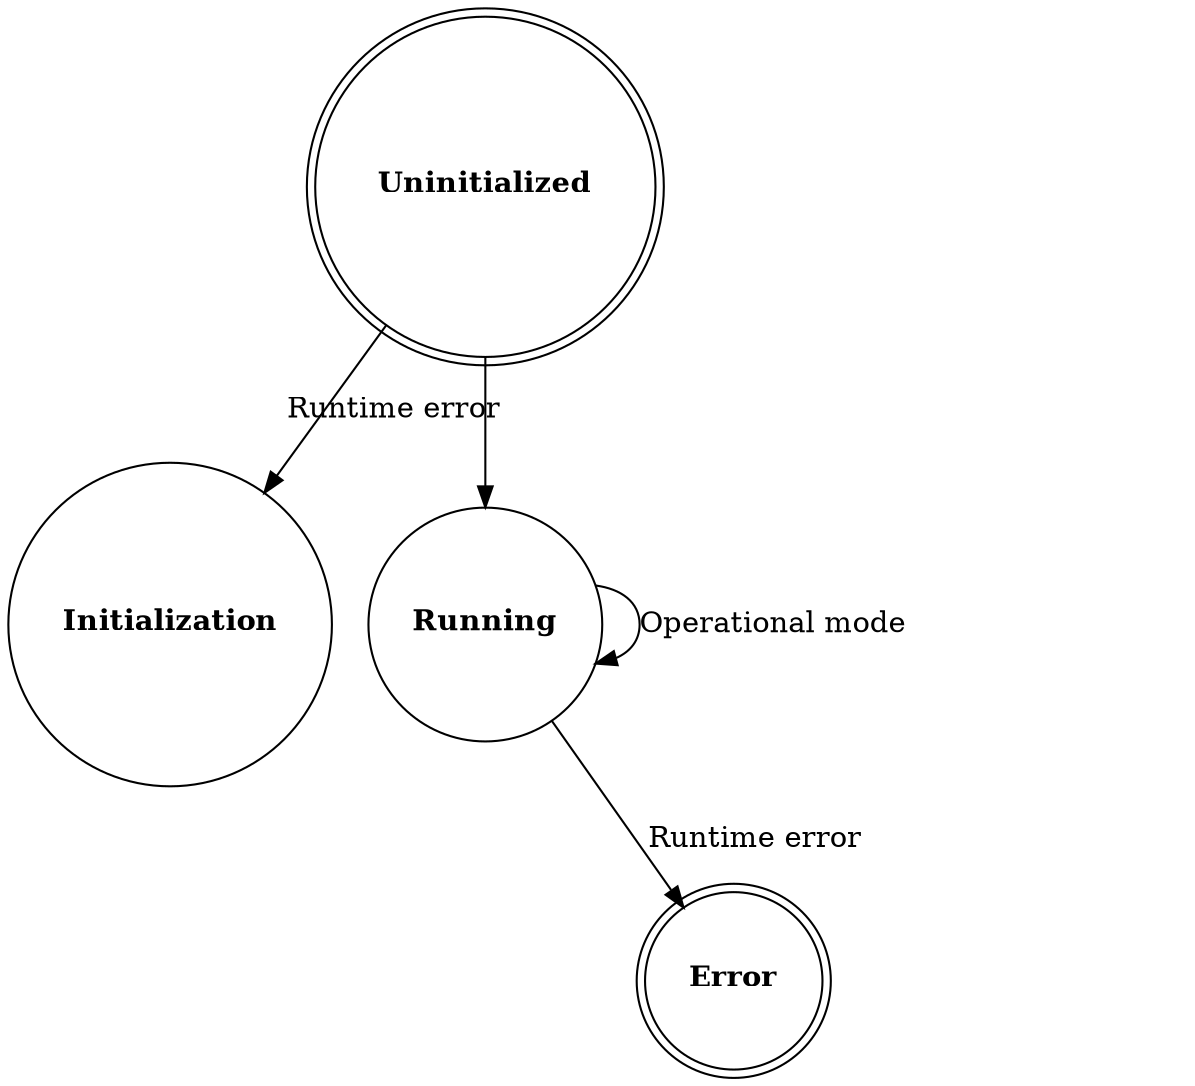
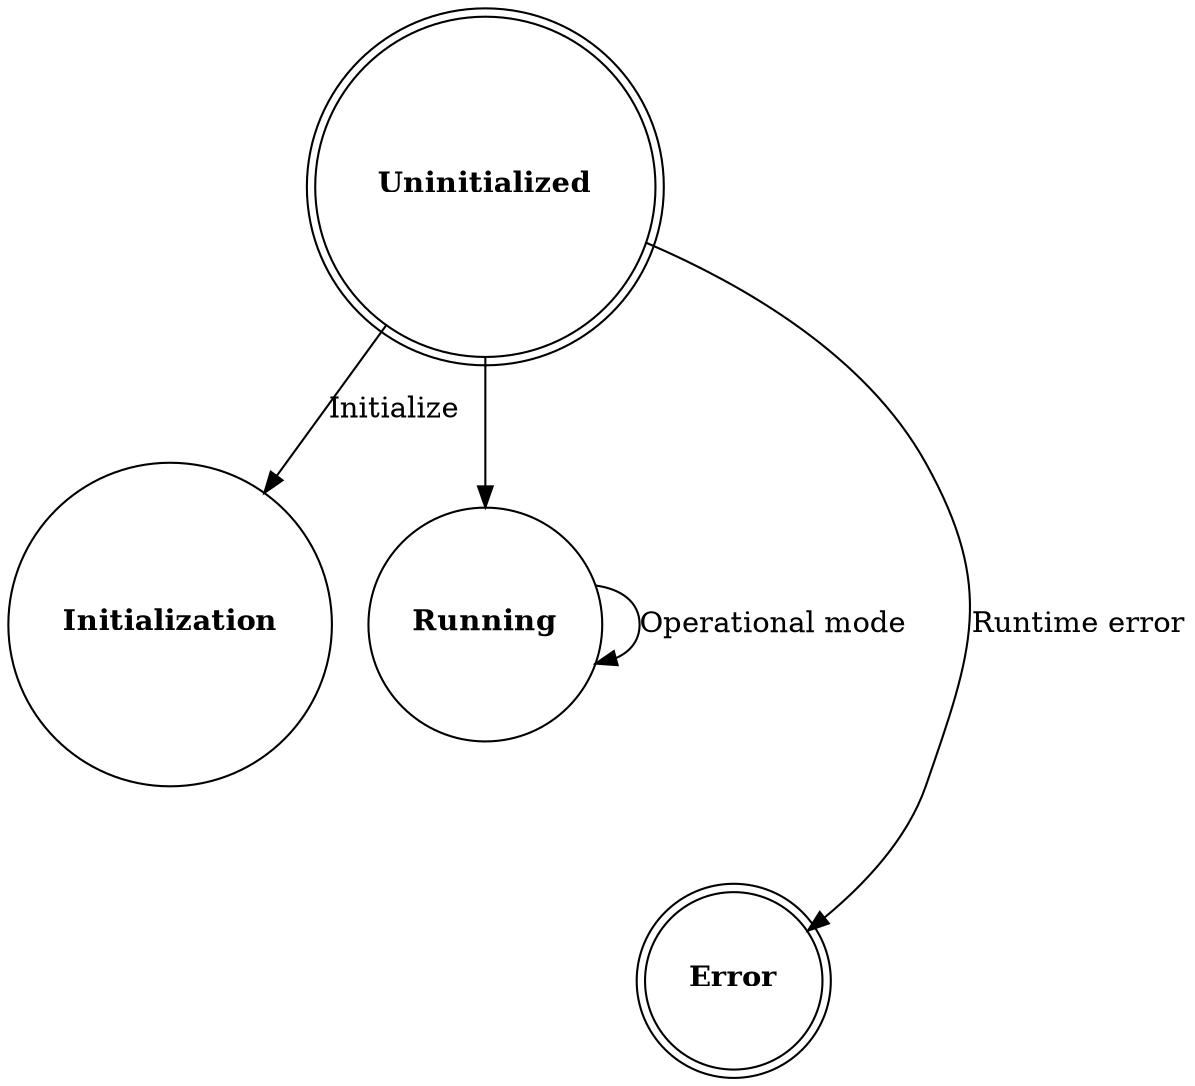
edge "Uninitialized" -> "Initialization": label "Runtime error" -> "Initialize"
edge "Running" -> "Error": now "Uninitialized" -> "Error"
